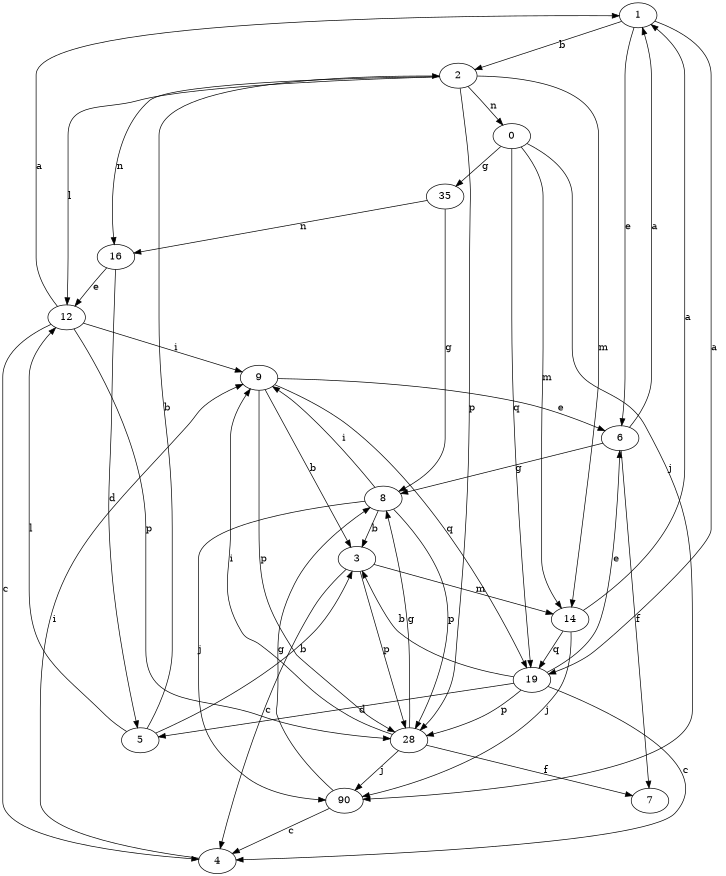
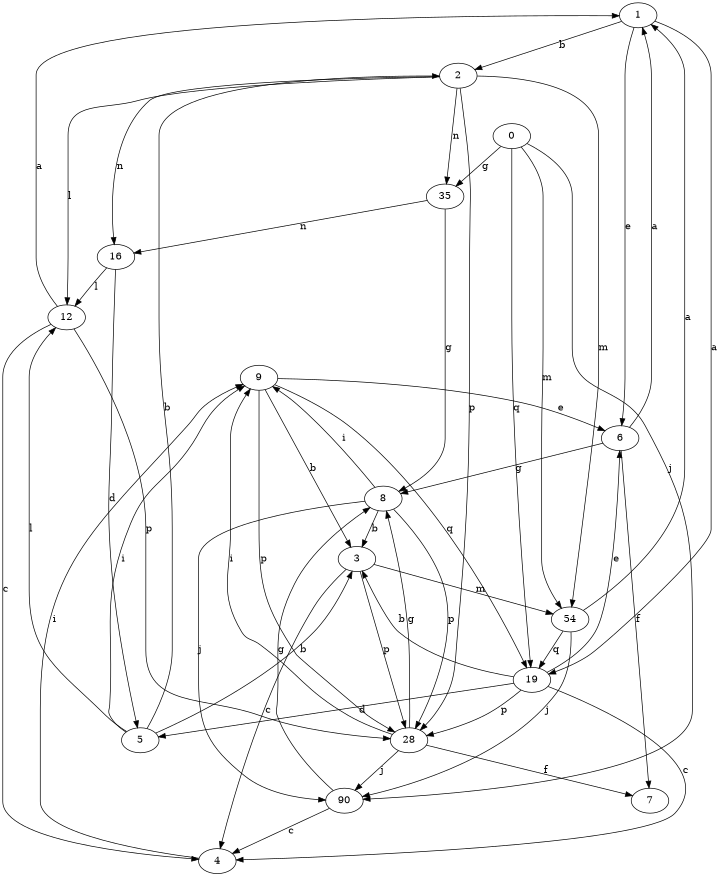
edge "2" -> "0": now "2" -> "35"
edge "16" -> "12": label "e" -> "l"
edge "12" -> "9": now "5" -> "9"
node "14": label "14" -> "54"
